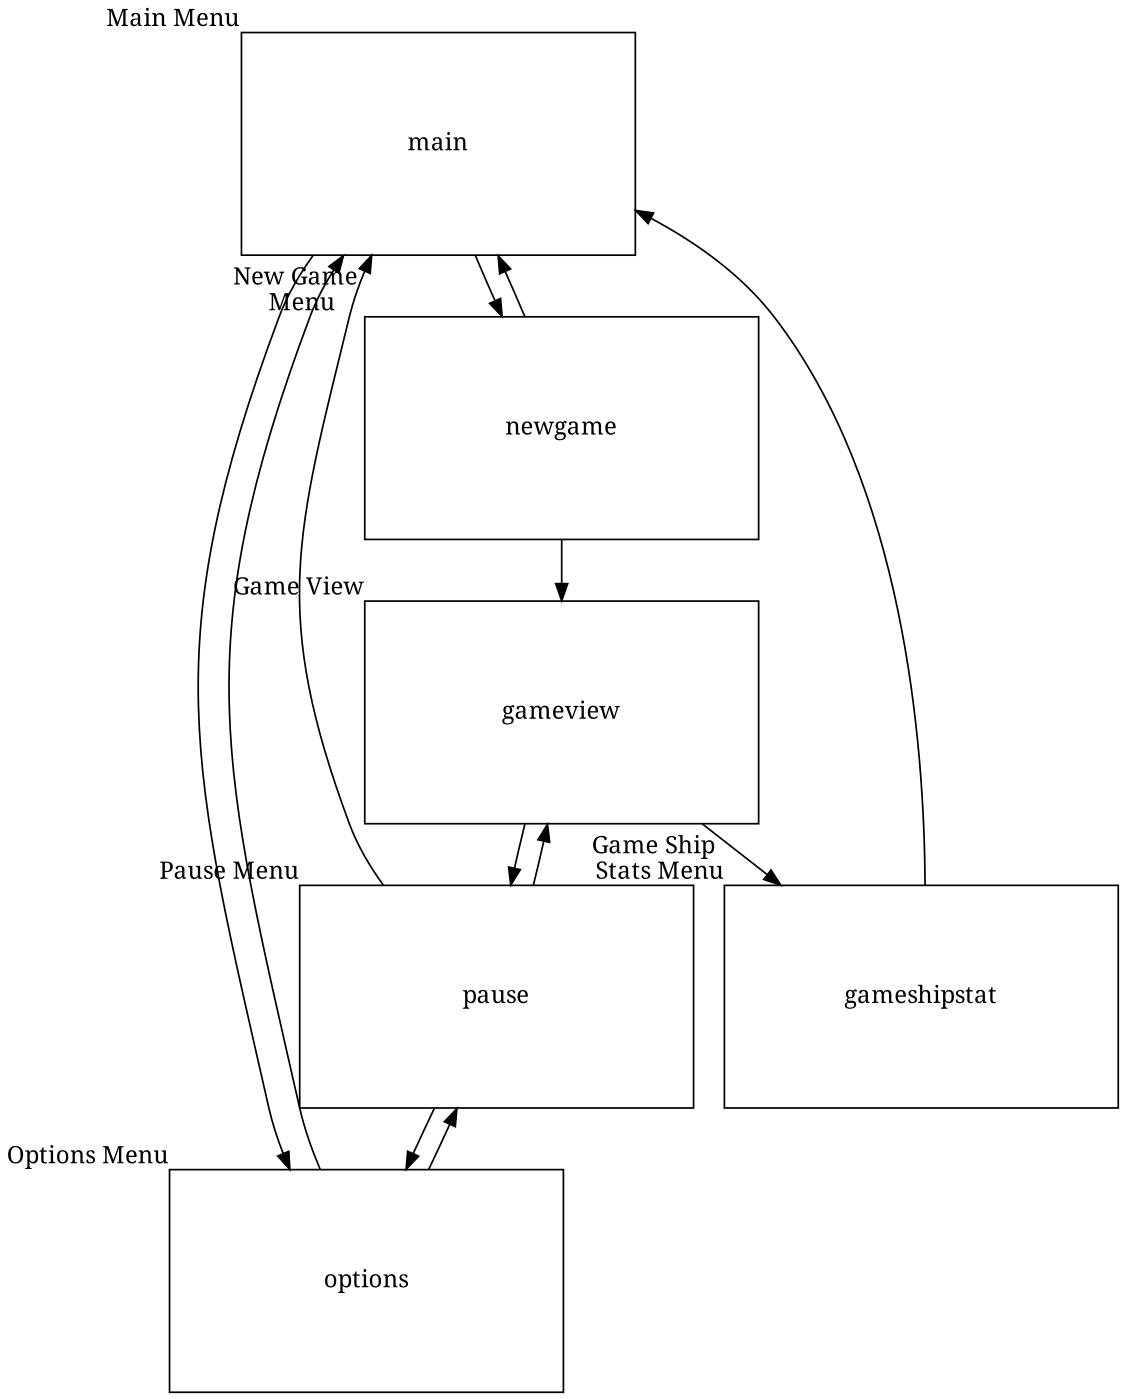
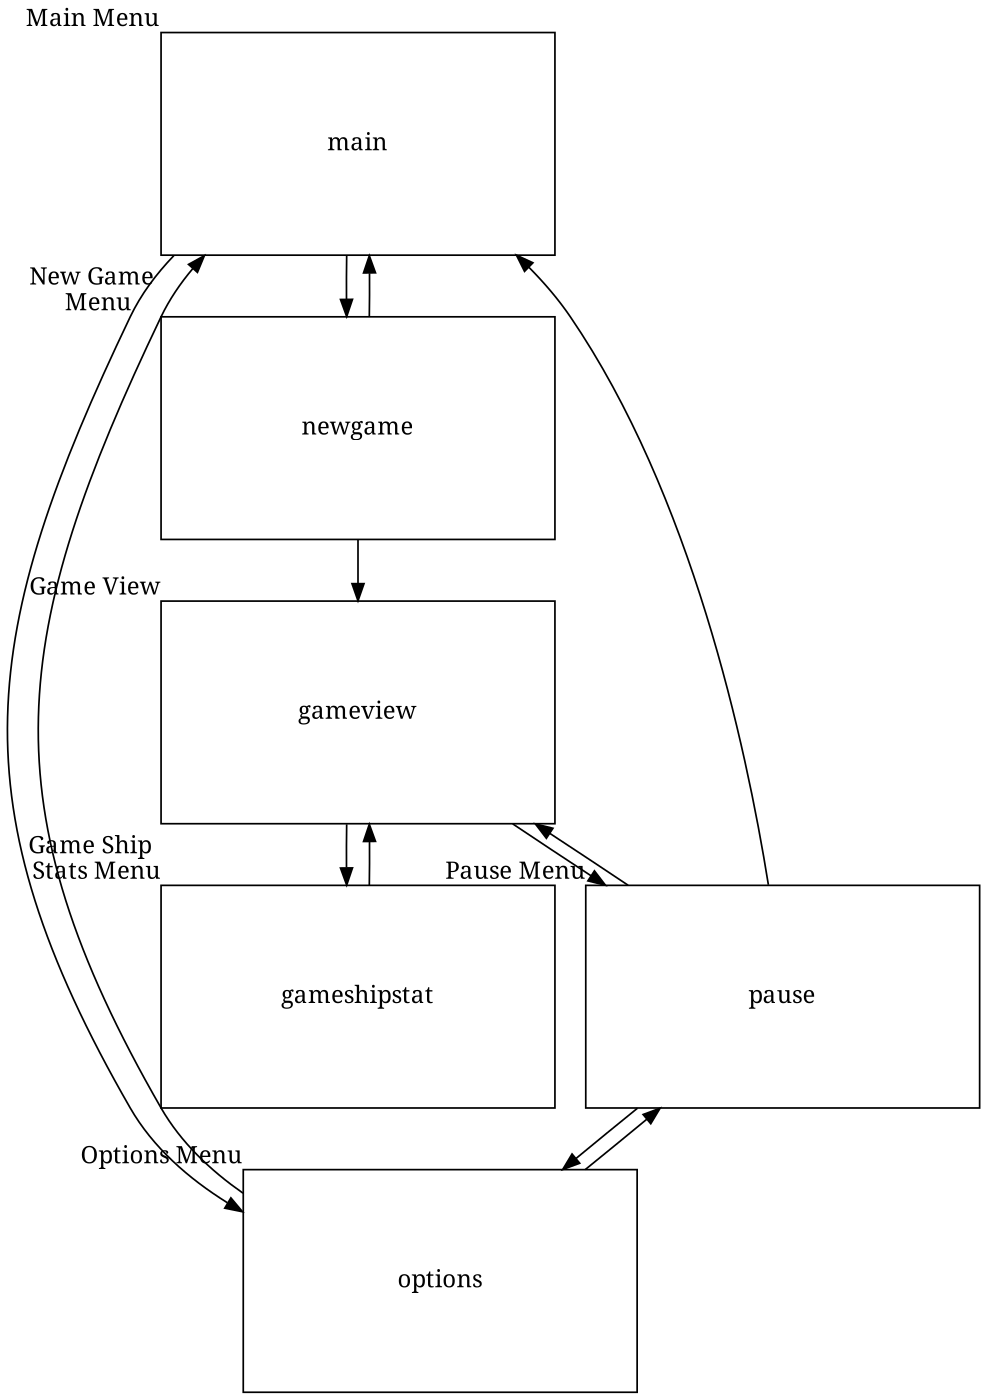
edge "gameshipstat Game Ship Stats Menu" -> "main Main Menu": now "gameshipstat Game Ship Stats Menu" -> "gameview Game View"
